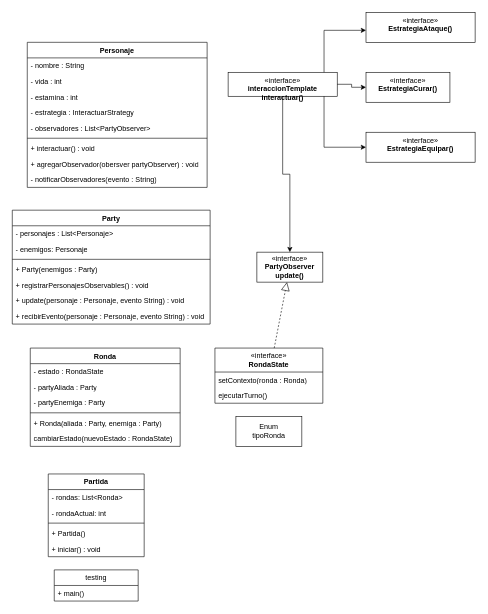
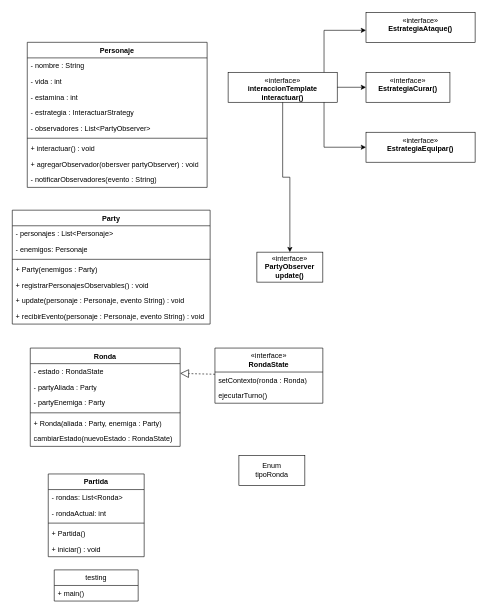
node "«interface» interaccionTemplate interactuar()": size 109x24 -> 109x30
edge "«interface» RondaState" -> "«interface» PartyObserver update()": now "«interface» RondaState" -> "- estado : RondaState"
node "Enum tipoRonda": moved (269, 432) -> (272, 471)
